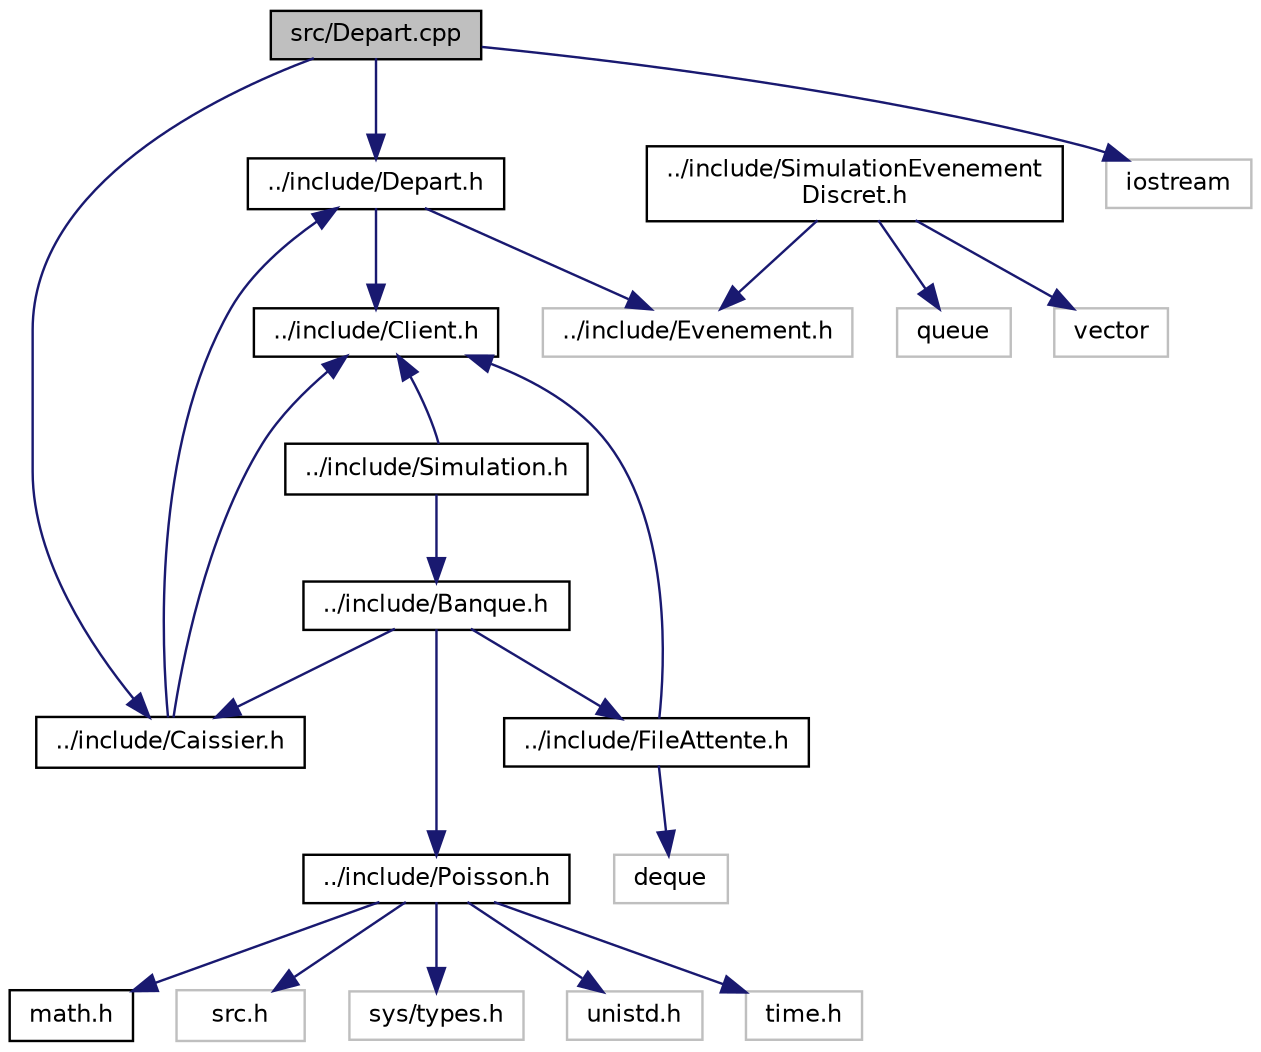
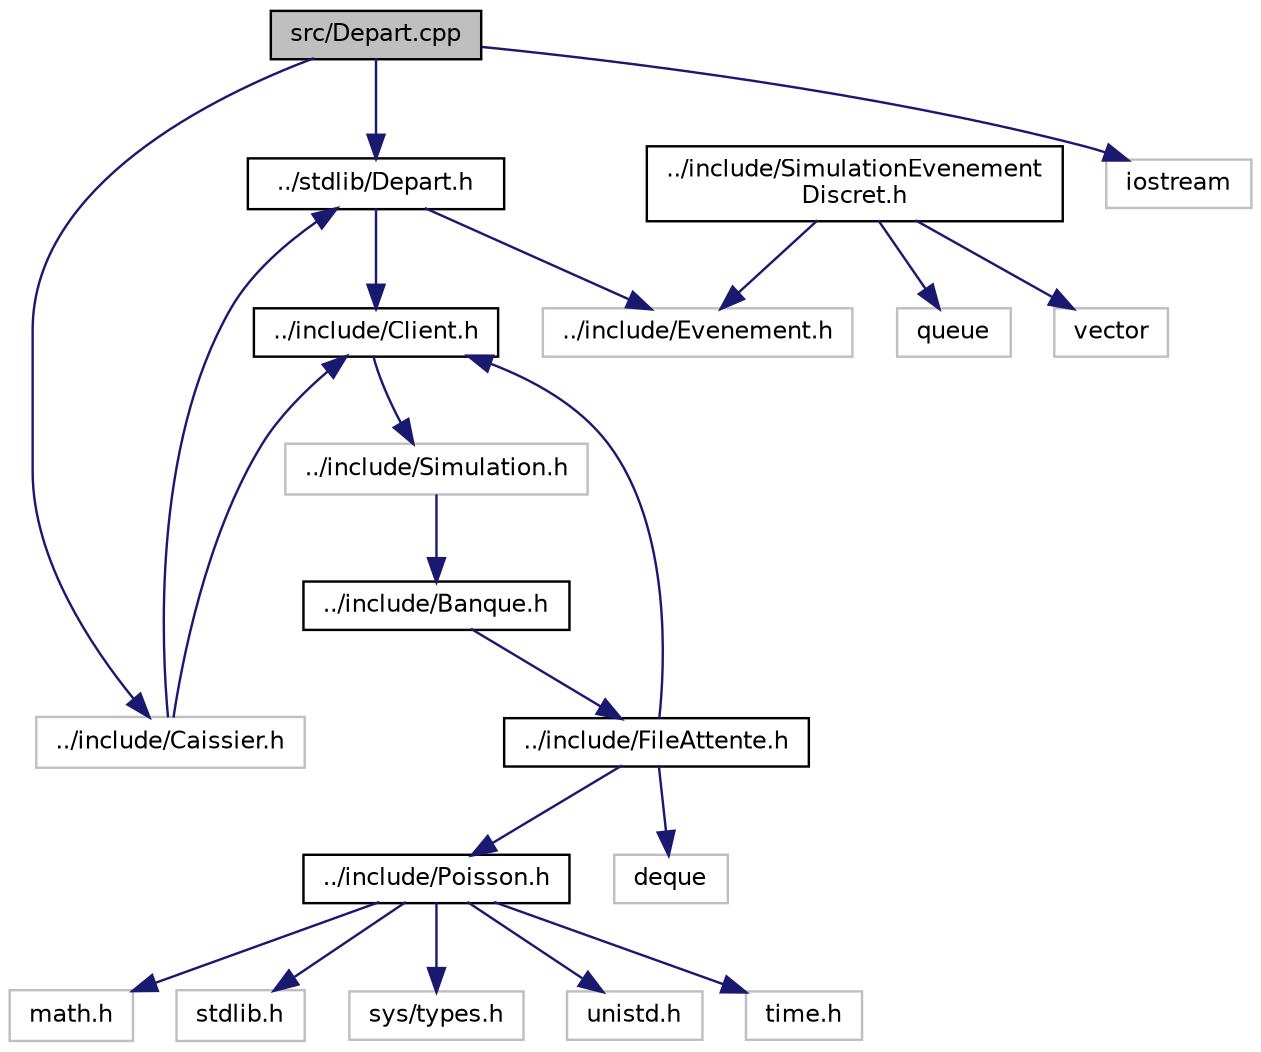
node "../include/Depart.h": label "../include/Depart.h" -> "../stdlib/Depart.h"
edge "../include/Simulation.h" -> "../include/Client.h": reversed
node "../include/Simulation.h": color black -> grey75
edge "../include/Banque.h" -> "../include/Caissier.h": removed
edge "../include/Banque.h" -> "../include/Poisson.h": now "../include/FileAttente.h" -> "../include/Poisson.h"
node "../include/Caissier.h": color black -> grey75
node "math.h": color black -> grey75
node "src.h": label "src.h" -> "stdlib.h"
